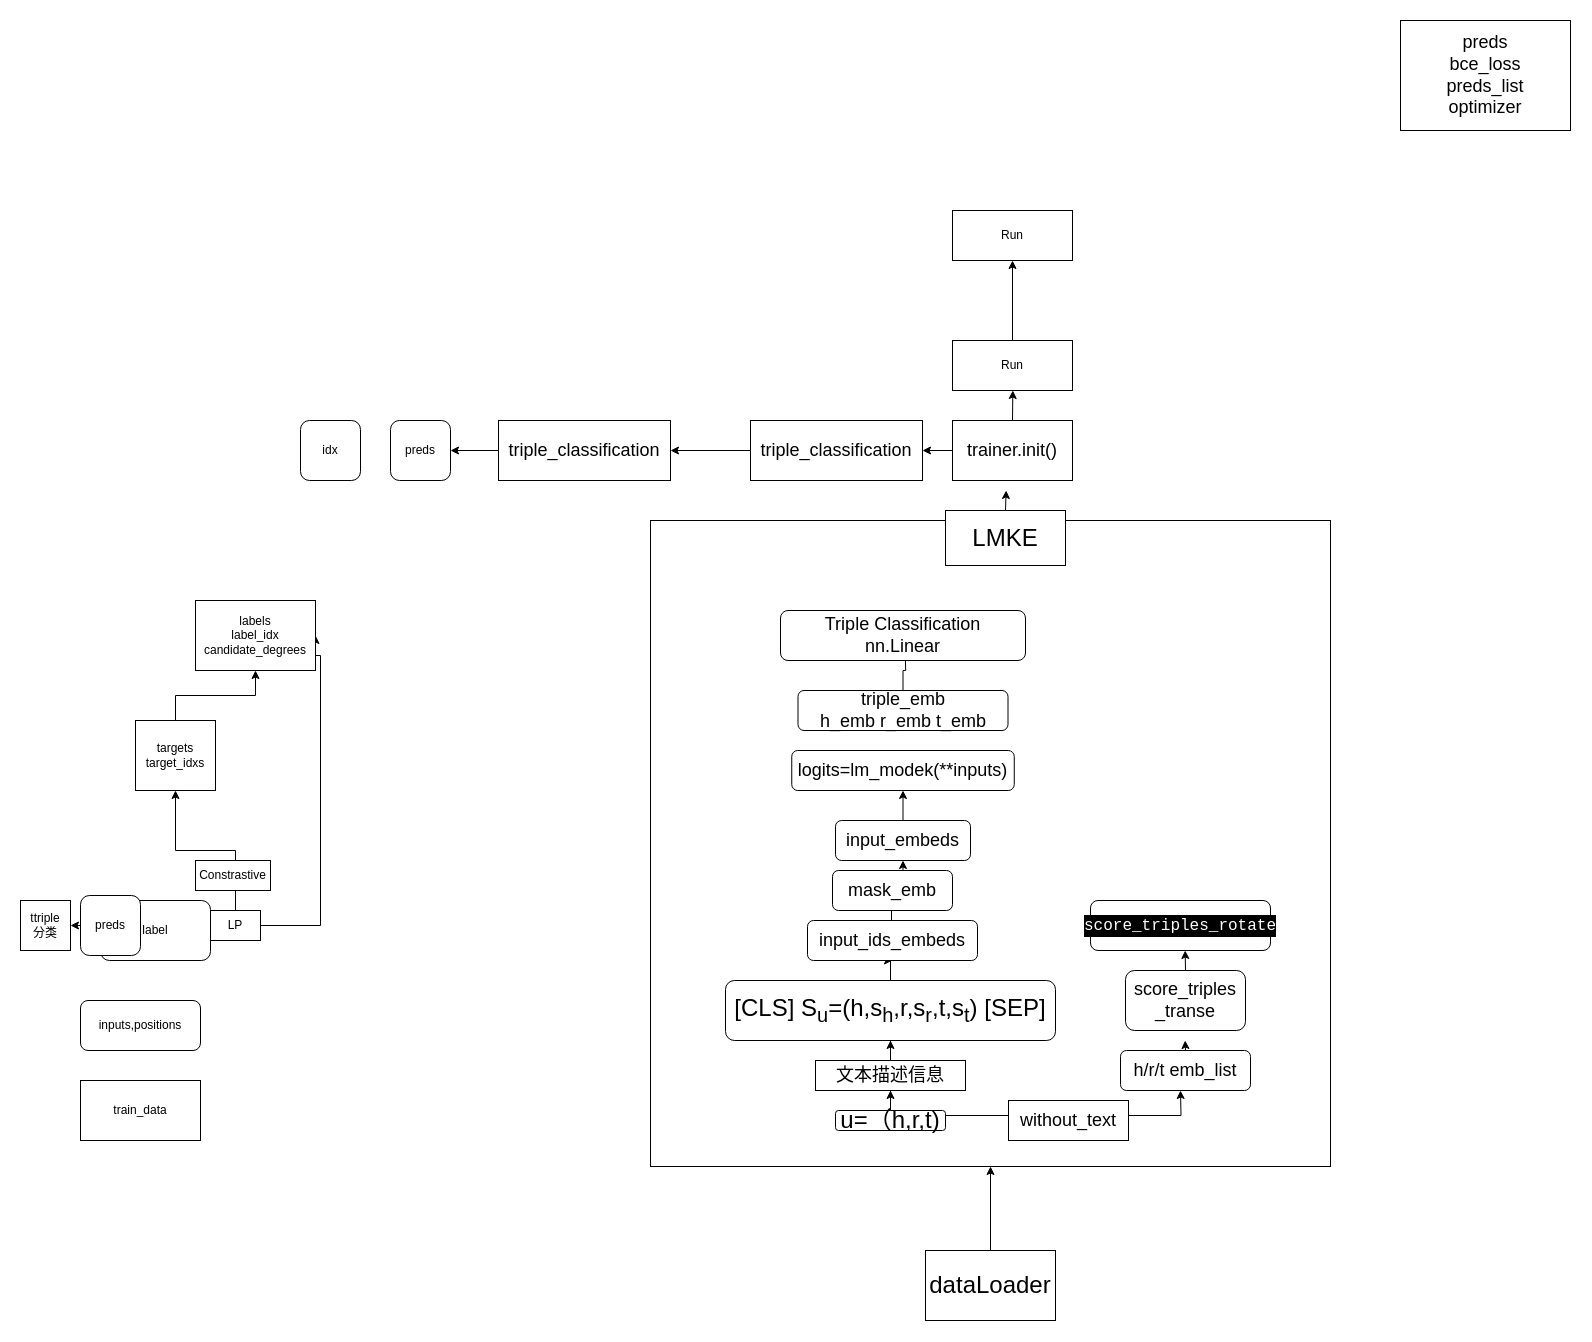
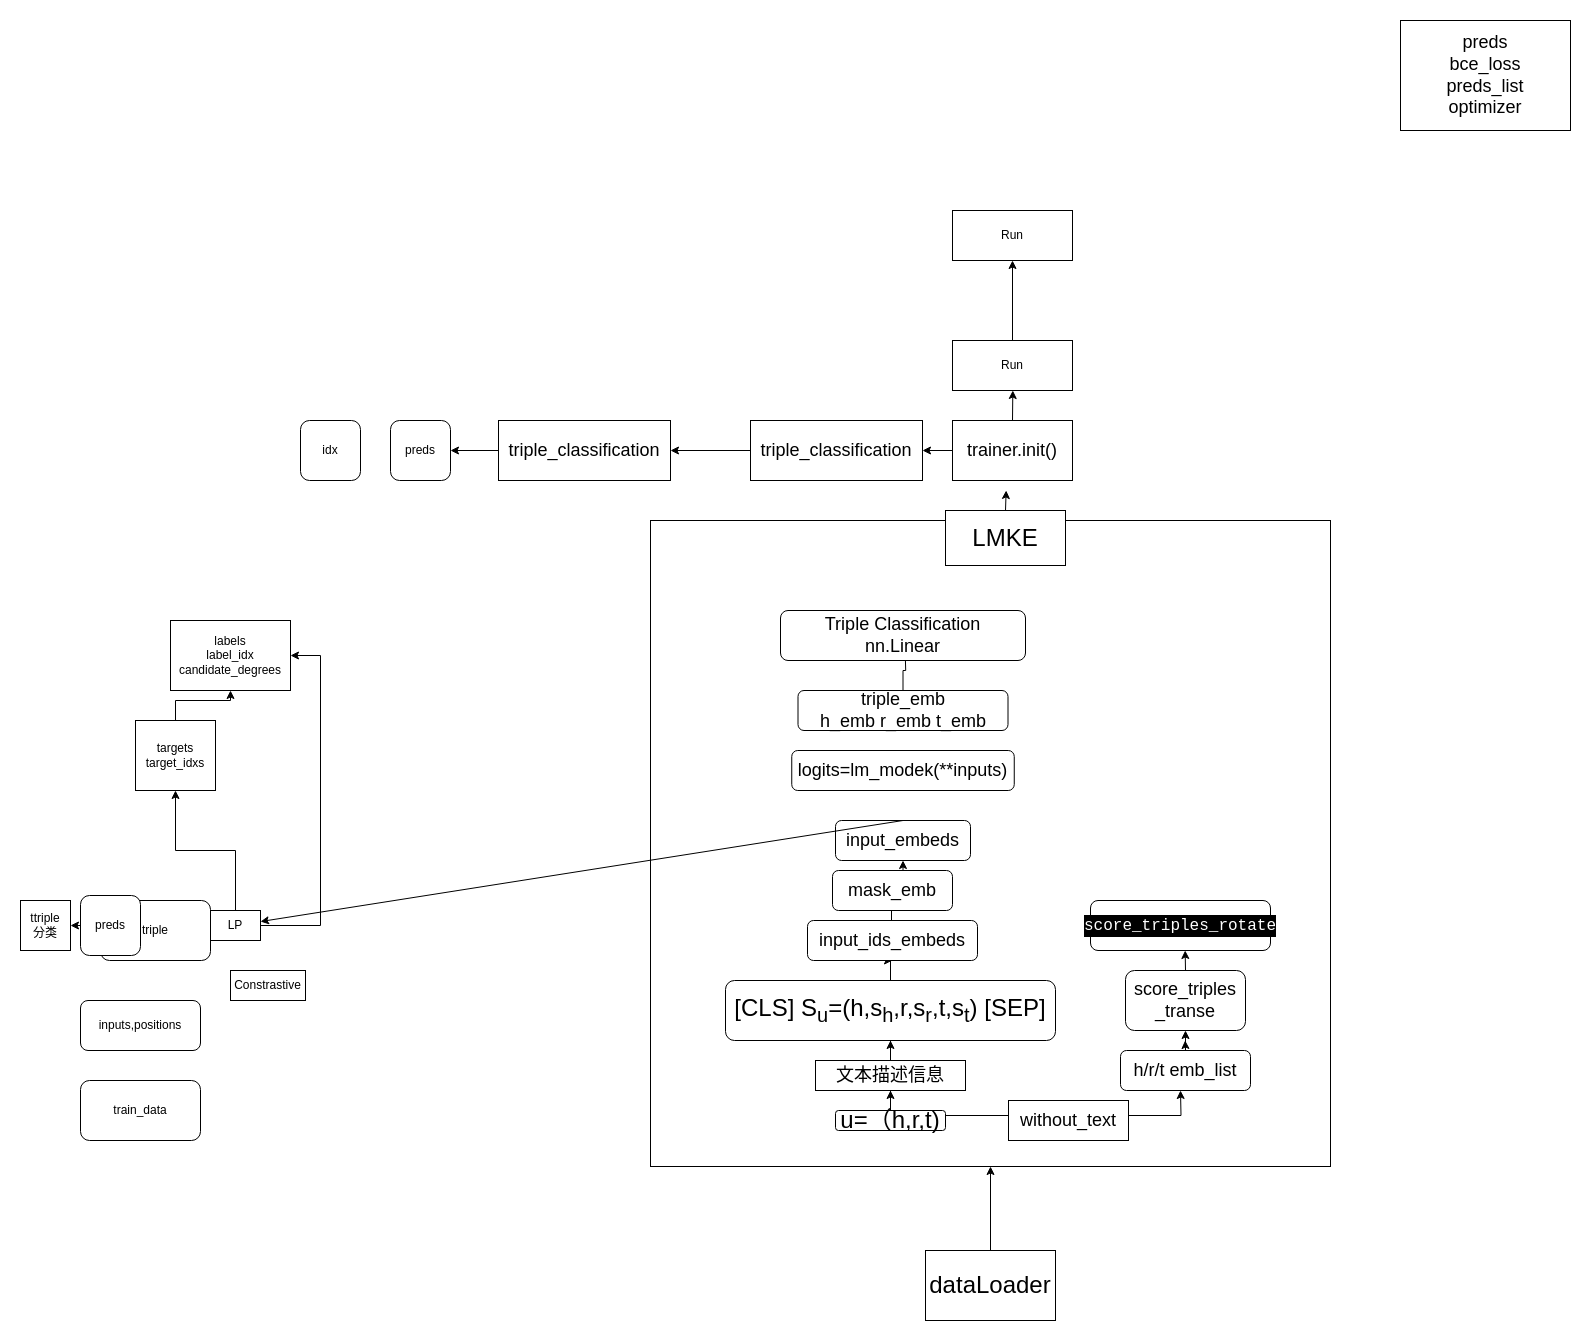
node "labels label_idx candidate_degrees": moved (256, 636) -> (231, 656)
edge "input_embeds" -> "logits=lm_modek(**inputs)": now "input_embeds" -> "LP"
node "Constrastive": moved (233, 876) -> (268, 986)
node "label": label "label" -> "triple"
edge "h/r/t emb_list" -> "score_triples _transe": added
node "train_data": shape rectangle -> rounded rectangle
